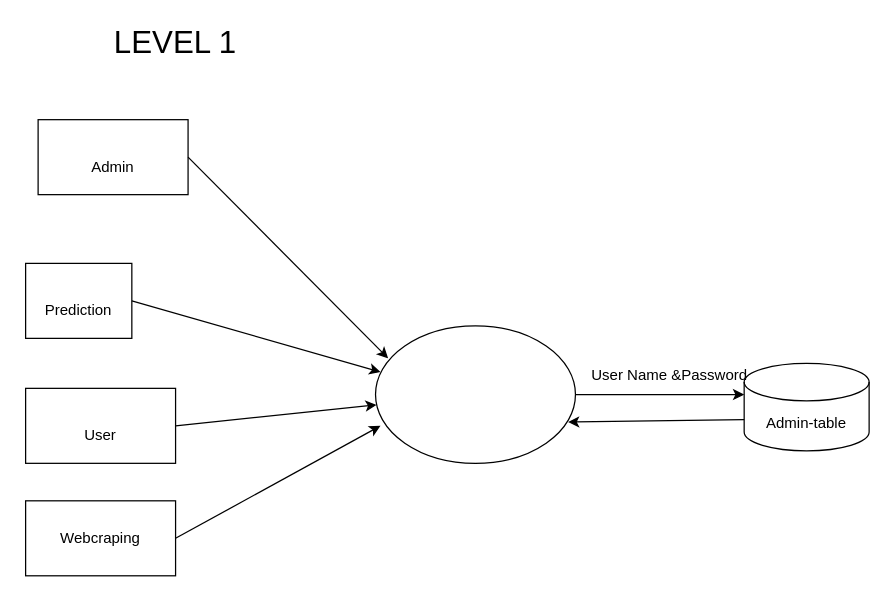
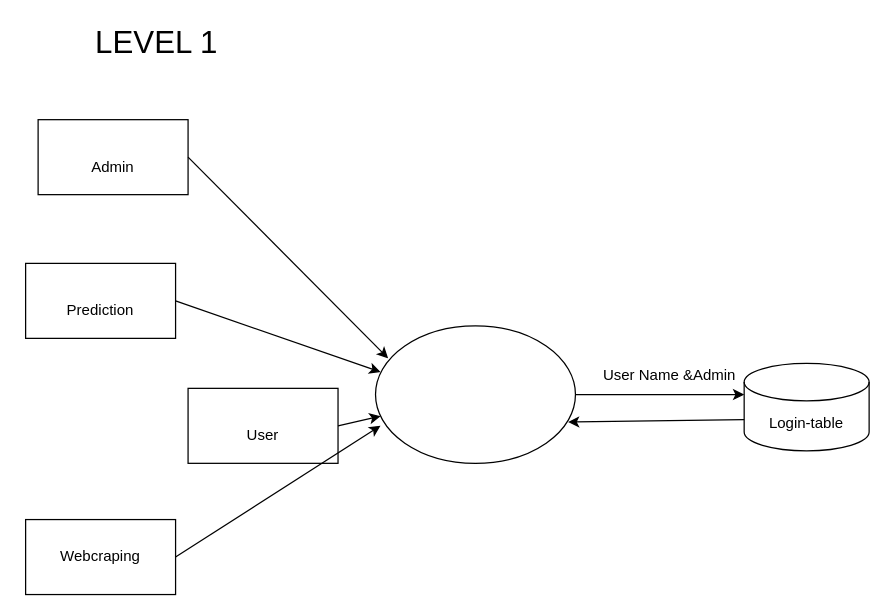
node "LEVEL 1": moved (176, 38) -> (157, 38)
node "Prediction": size 106x75 -> 150x75
node "User Name &Password": label "User Name &Password" -> "User Name &Admin"
node "Admin-table": label "Admin-table" -> "Login-table"
node "User": moved (101, 426) -> (263, 426)
node "Webcraping": moved (101, 538) -> (101, 557)
